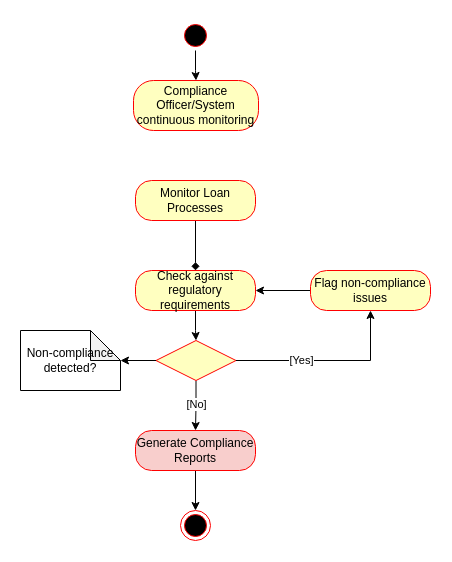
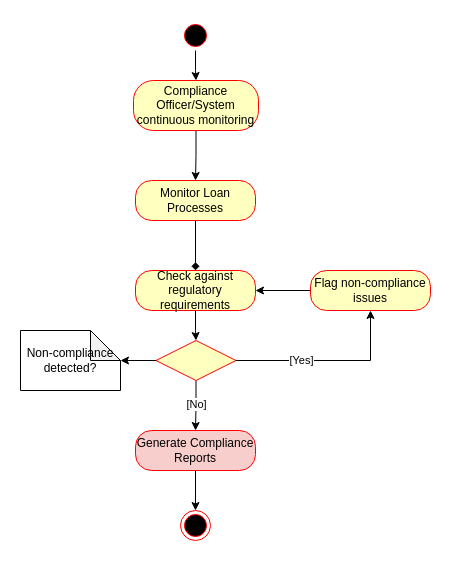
edge "Compliance Officer/System continuous monitoring" -> "Monitor Loan Processes": added
